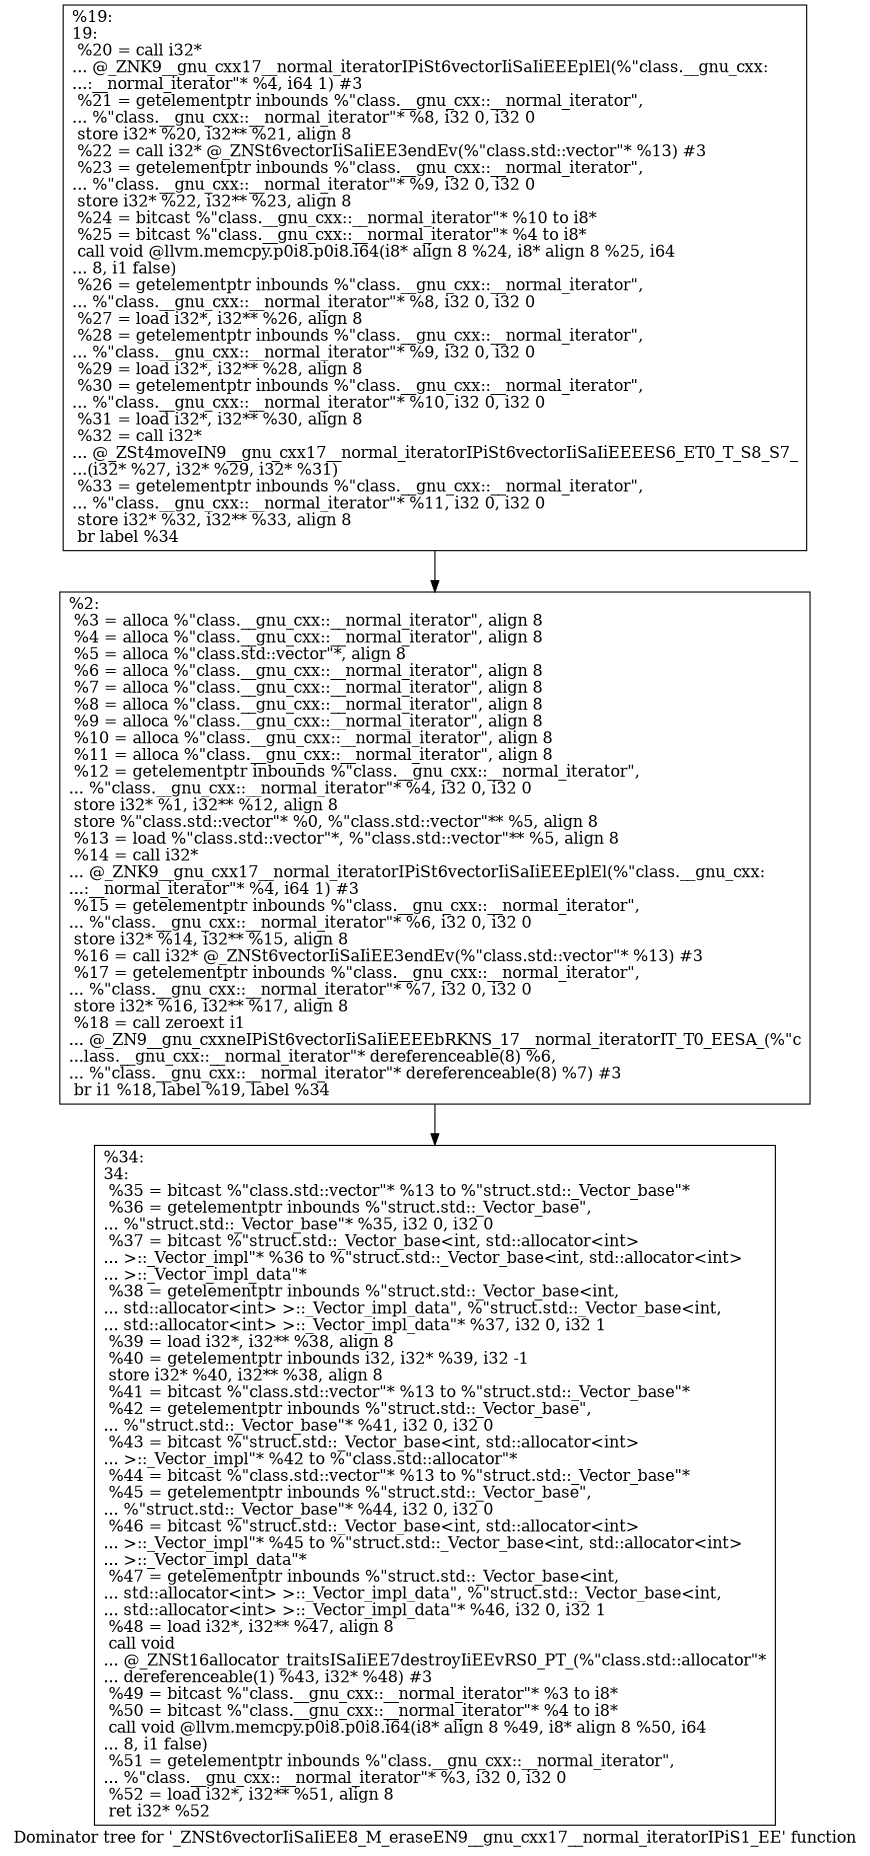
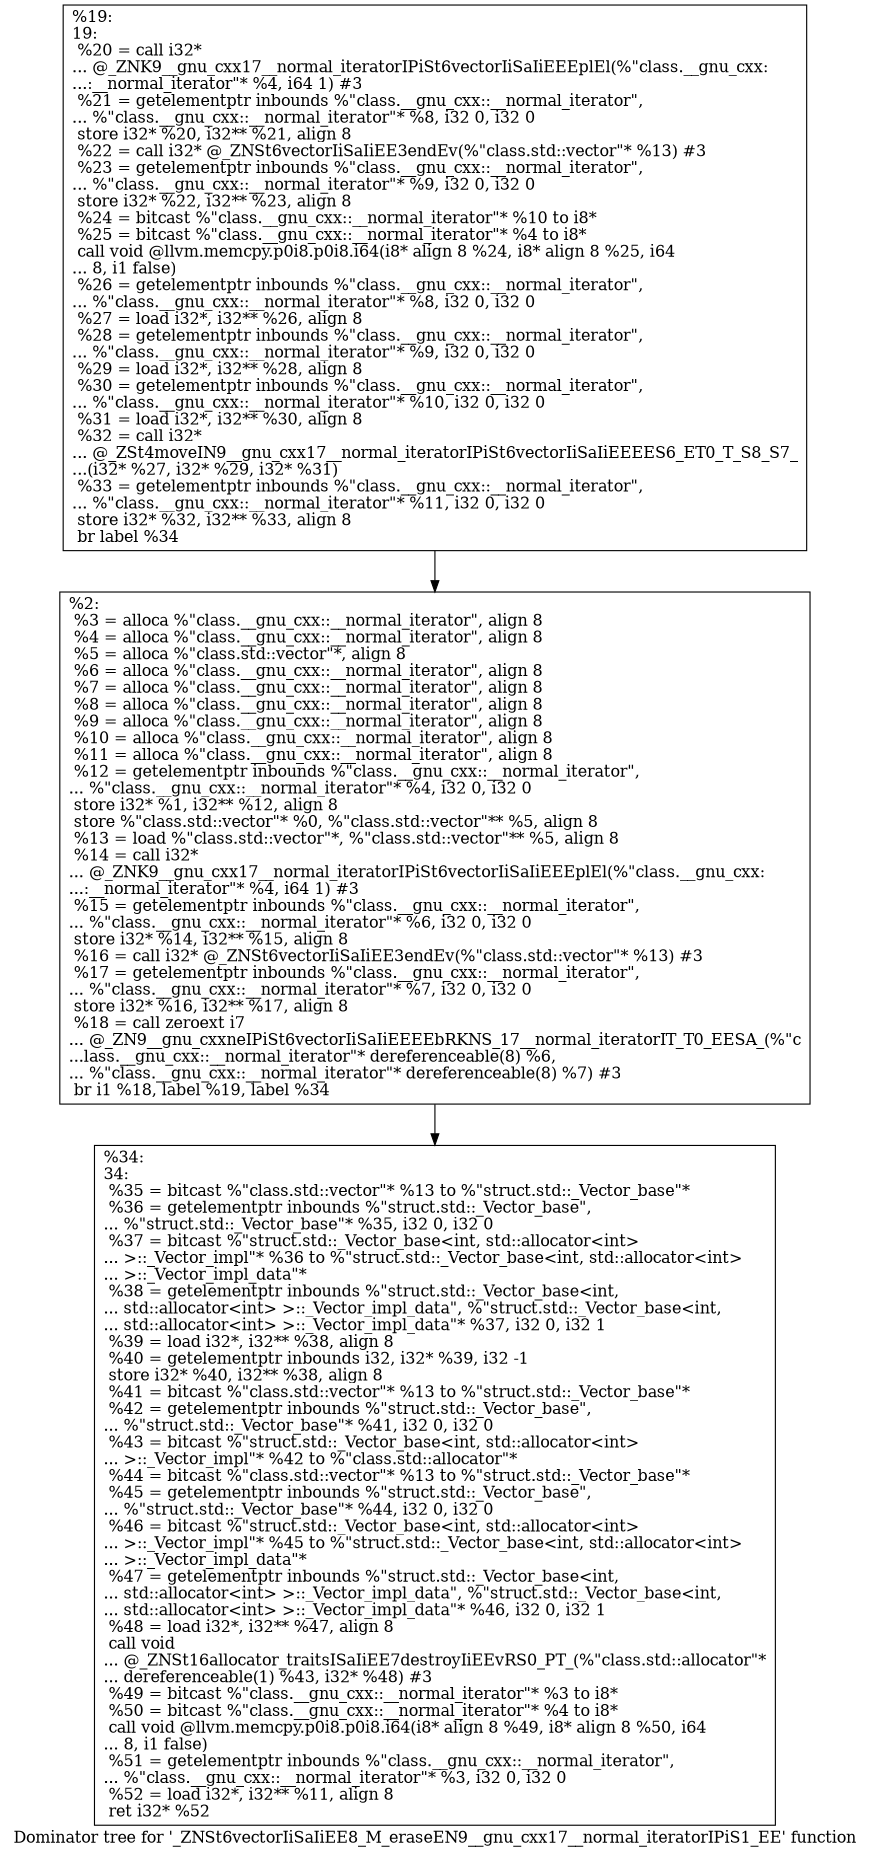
node "%2:": text "%18 = call zeroext i1" -> "%18 = call zeroext i7"
node "%34:": text "%52 = load i32*, i32** %51, align 8" -> "%52 = load i32*, i32** %11, align 8"
